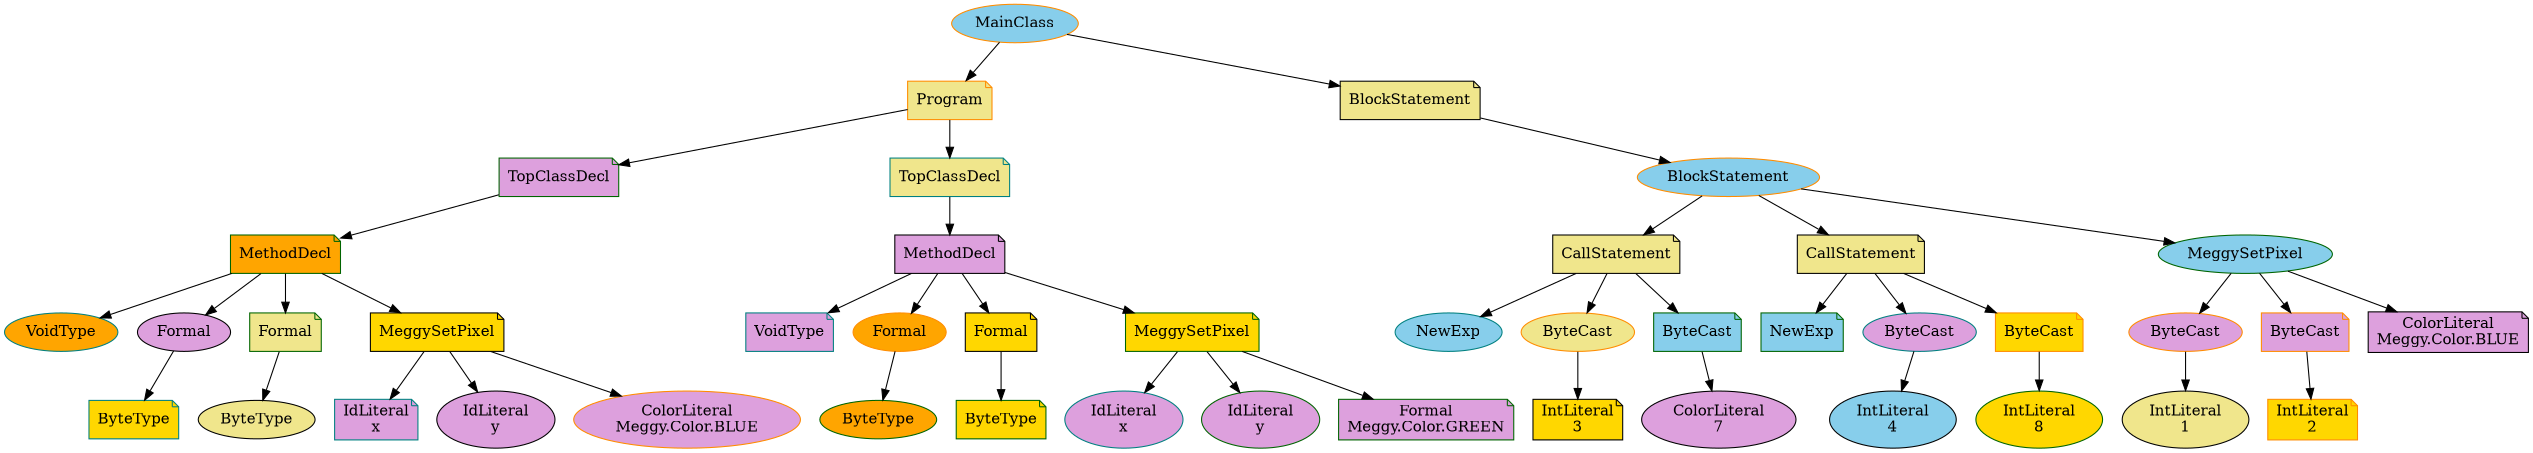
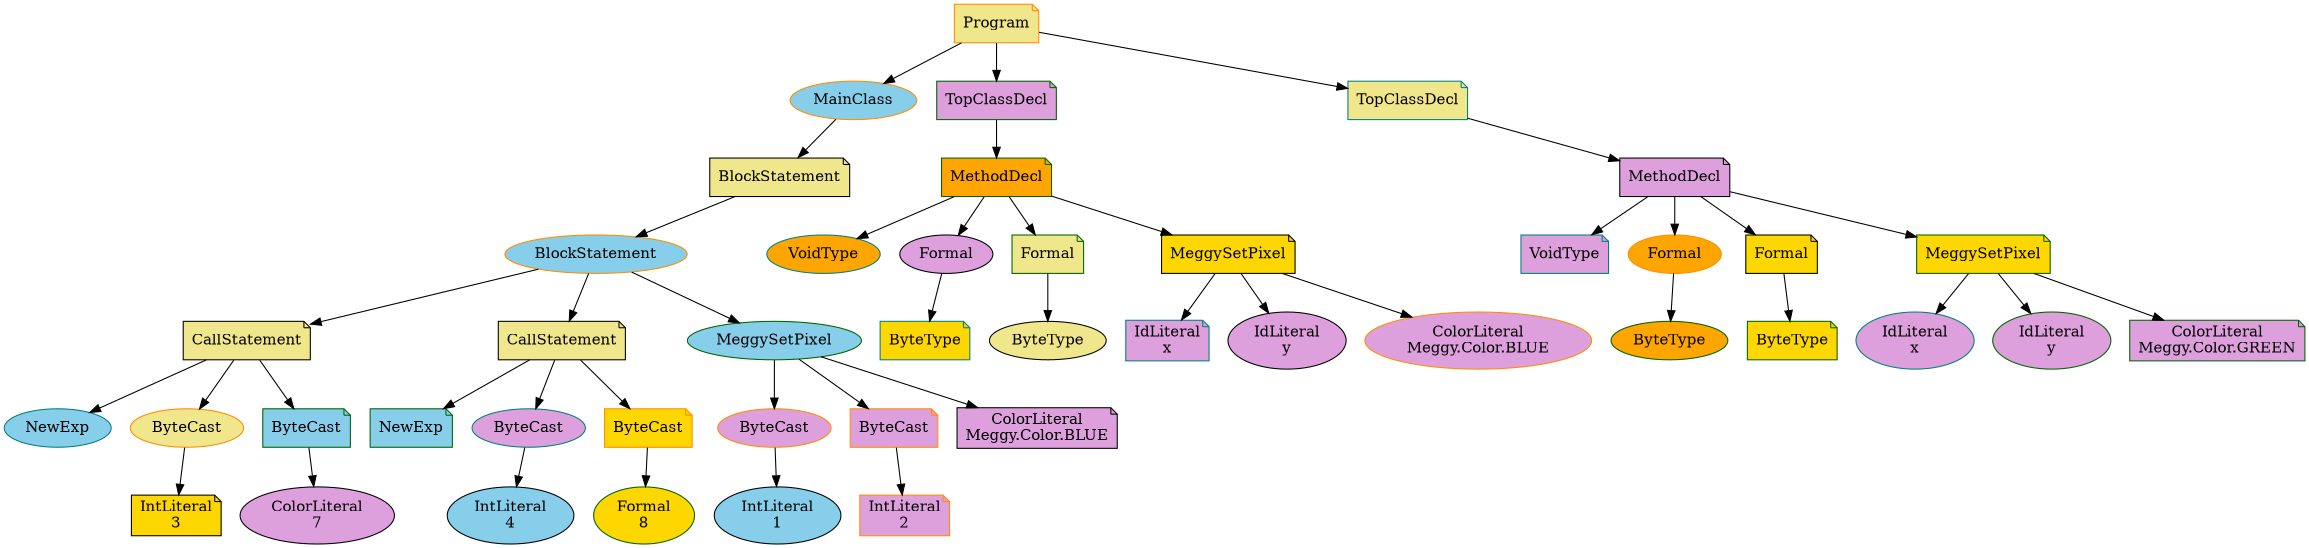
edge "MainClass" -> "Program": reversed
node "Formal Meggy.Color.GREEN": label "Formal Meggy.Color.GREEN" -> "ColorLiteral Meggy.Color.GREEN"
node "IntLiteral 8": label "IntLiteral 8" -> "Formal 8"
node "IntLiteral 1": fillcolor khaki -> skyblue
node "IntLiteral 2": fillcolor gold -> plum
